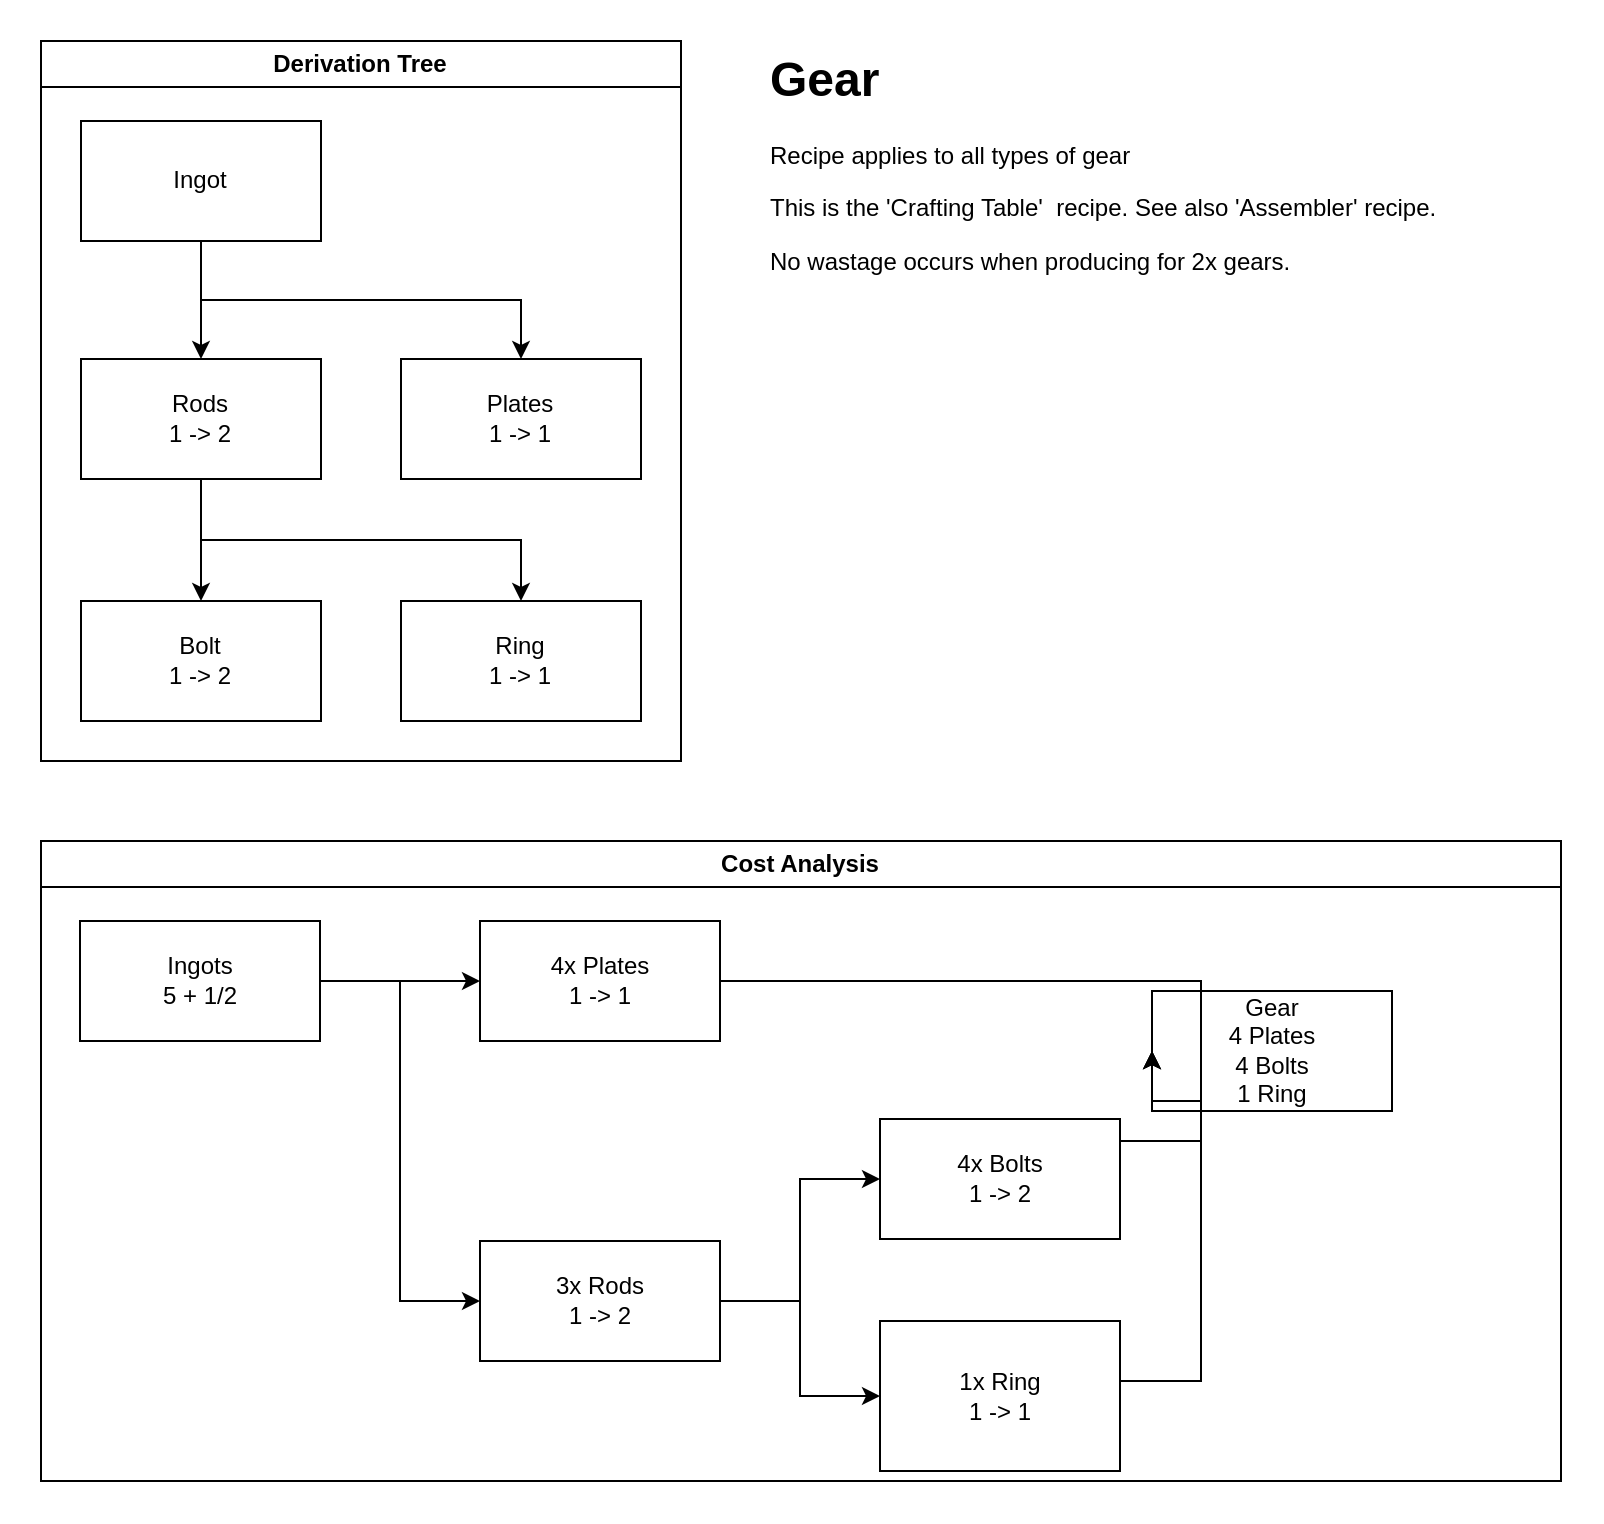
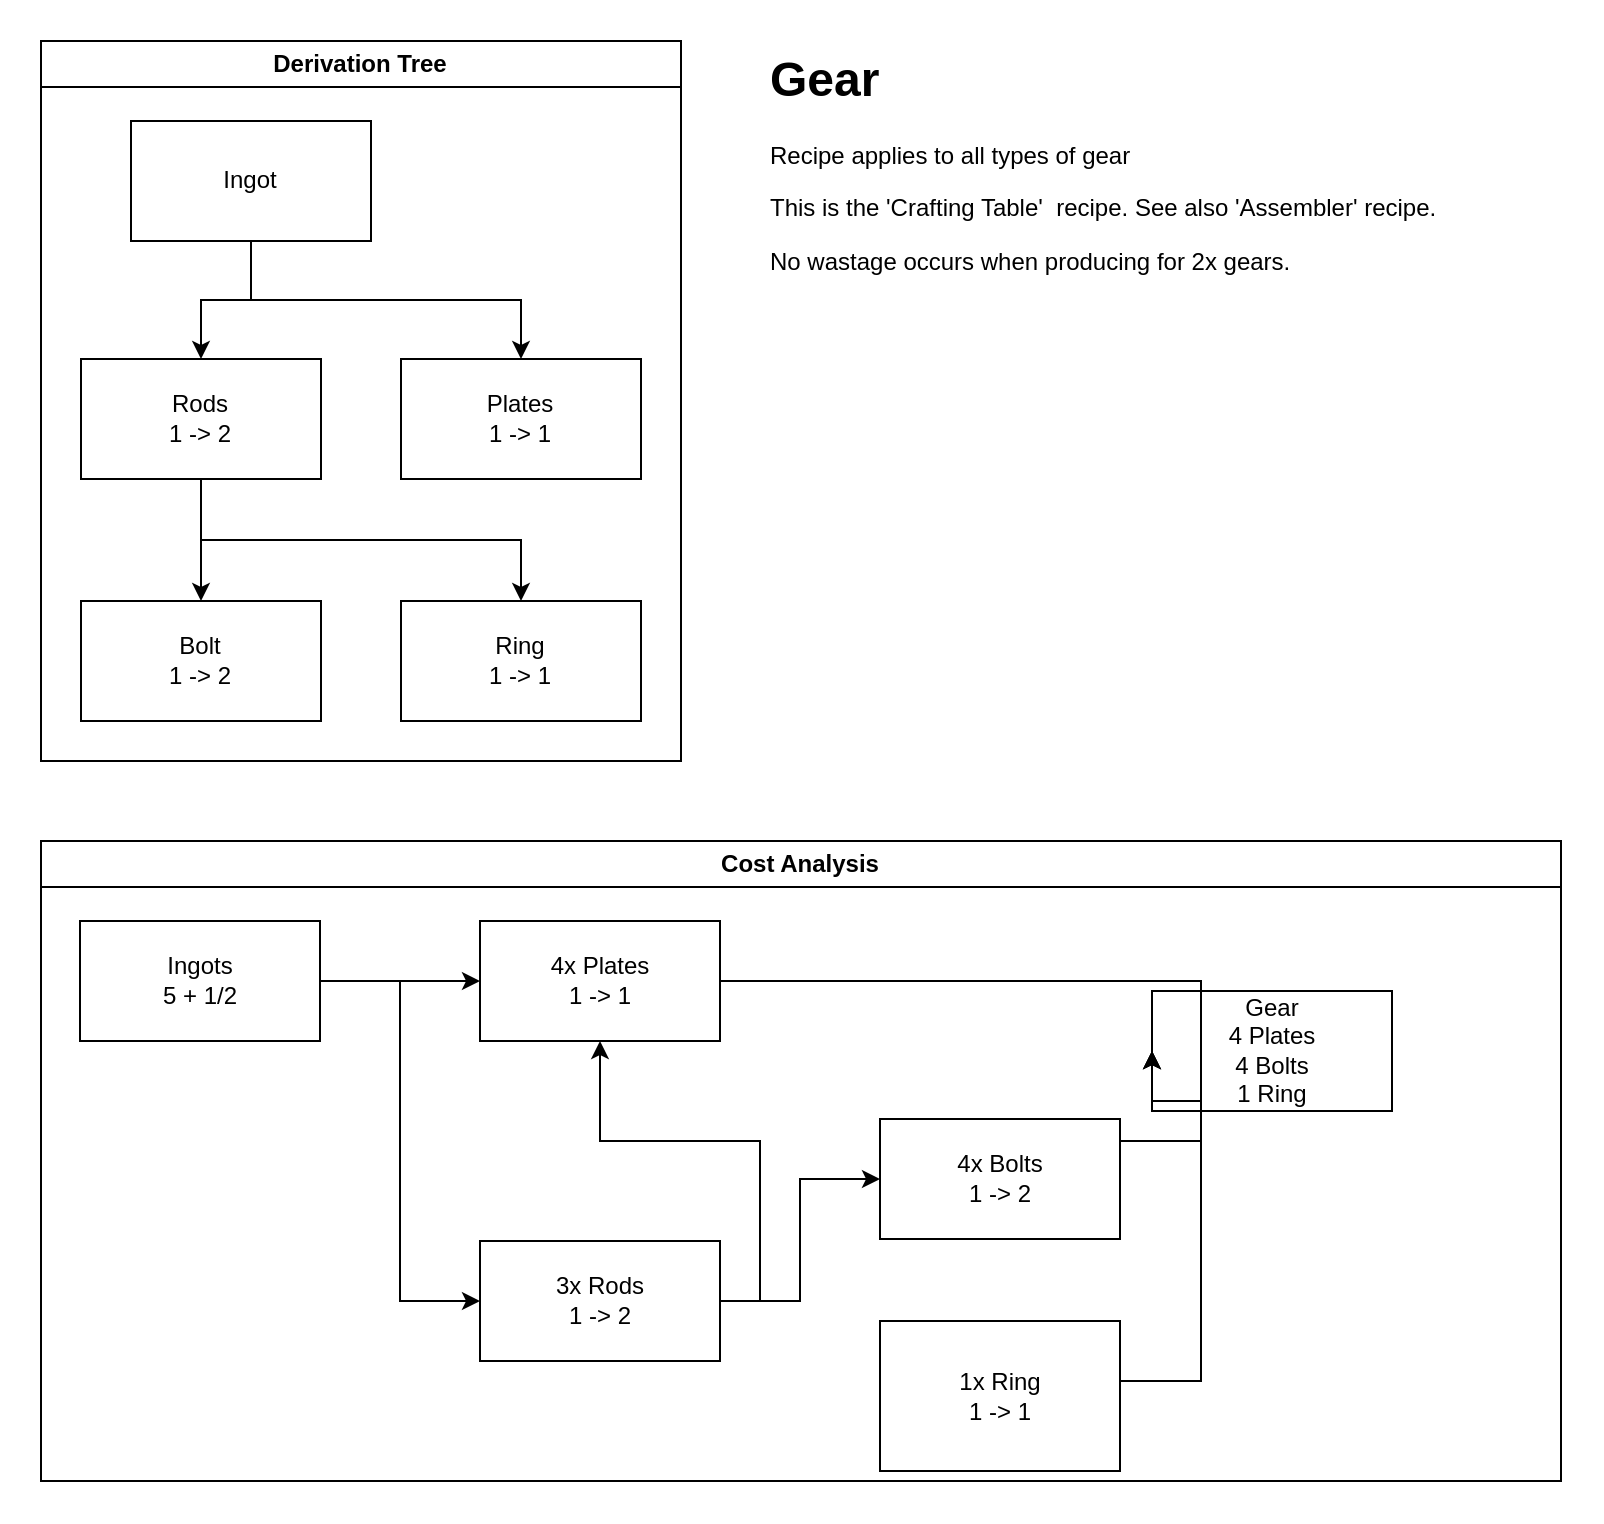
node "Ingot": moved (201, 181) -> (251, 181)
edge "3x Rods 1 -> 2" -> "1x Ring 1 -> 1": now "3x Rods 1 -> 2" -> "4x Plates 1 -> 1"
